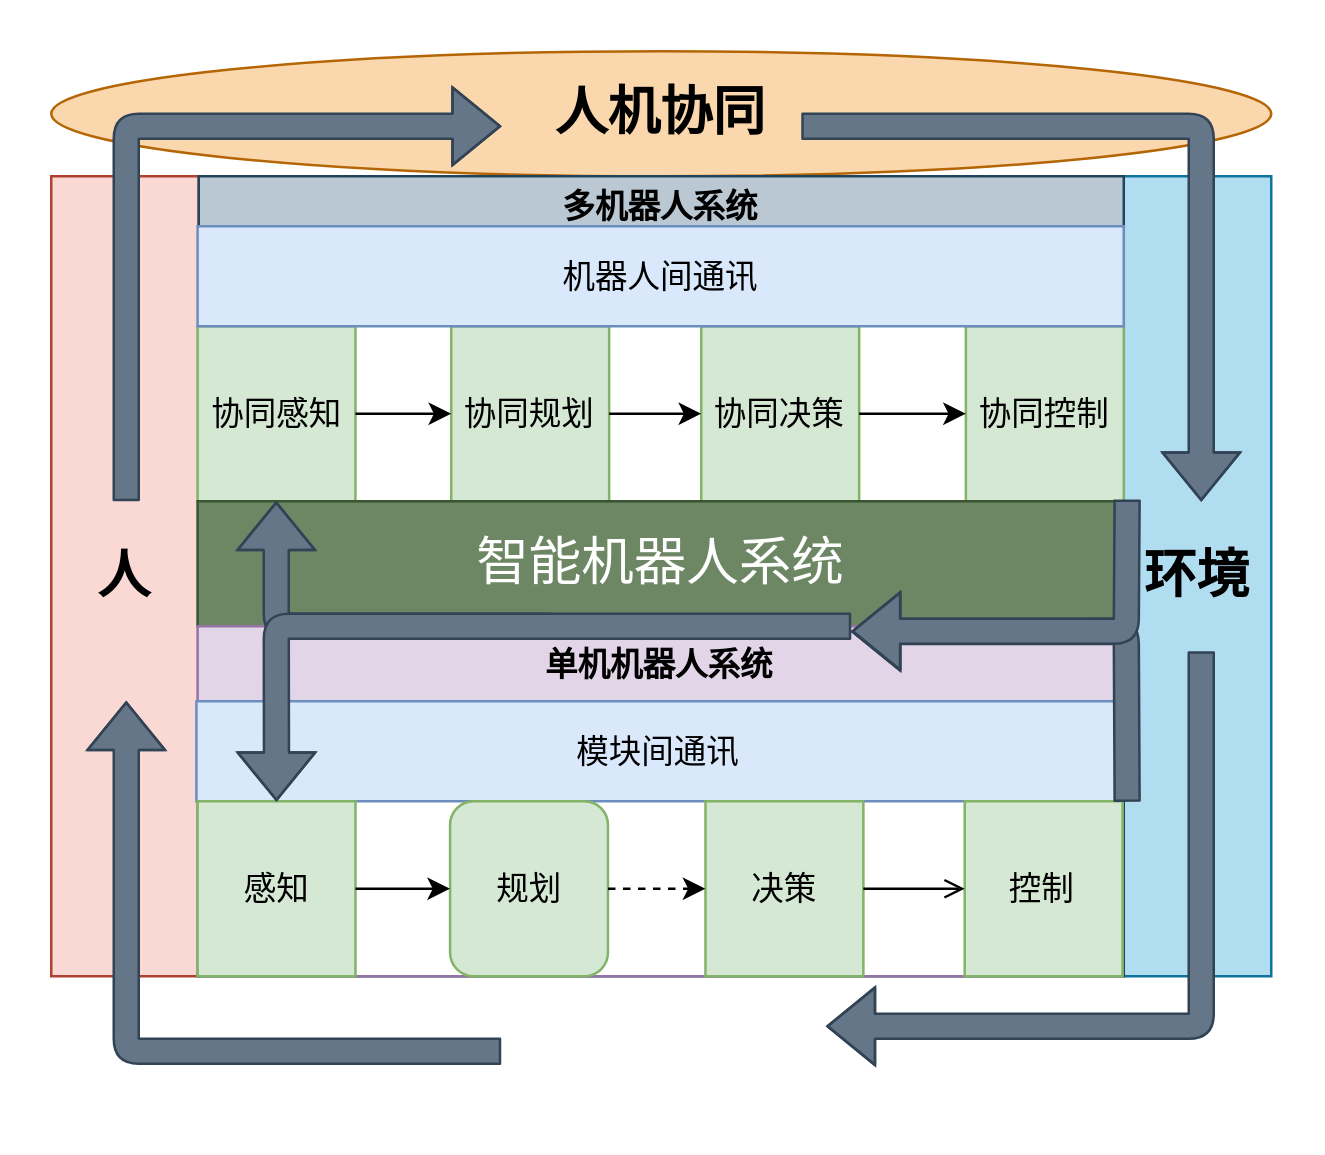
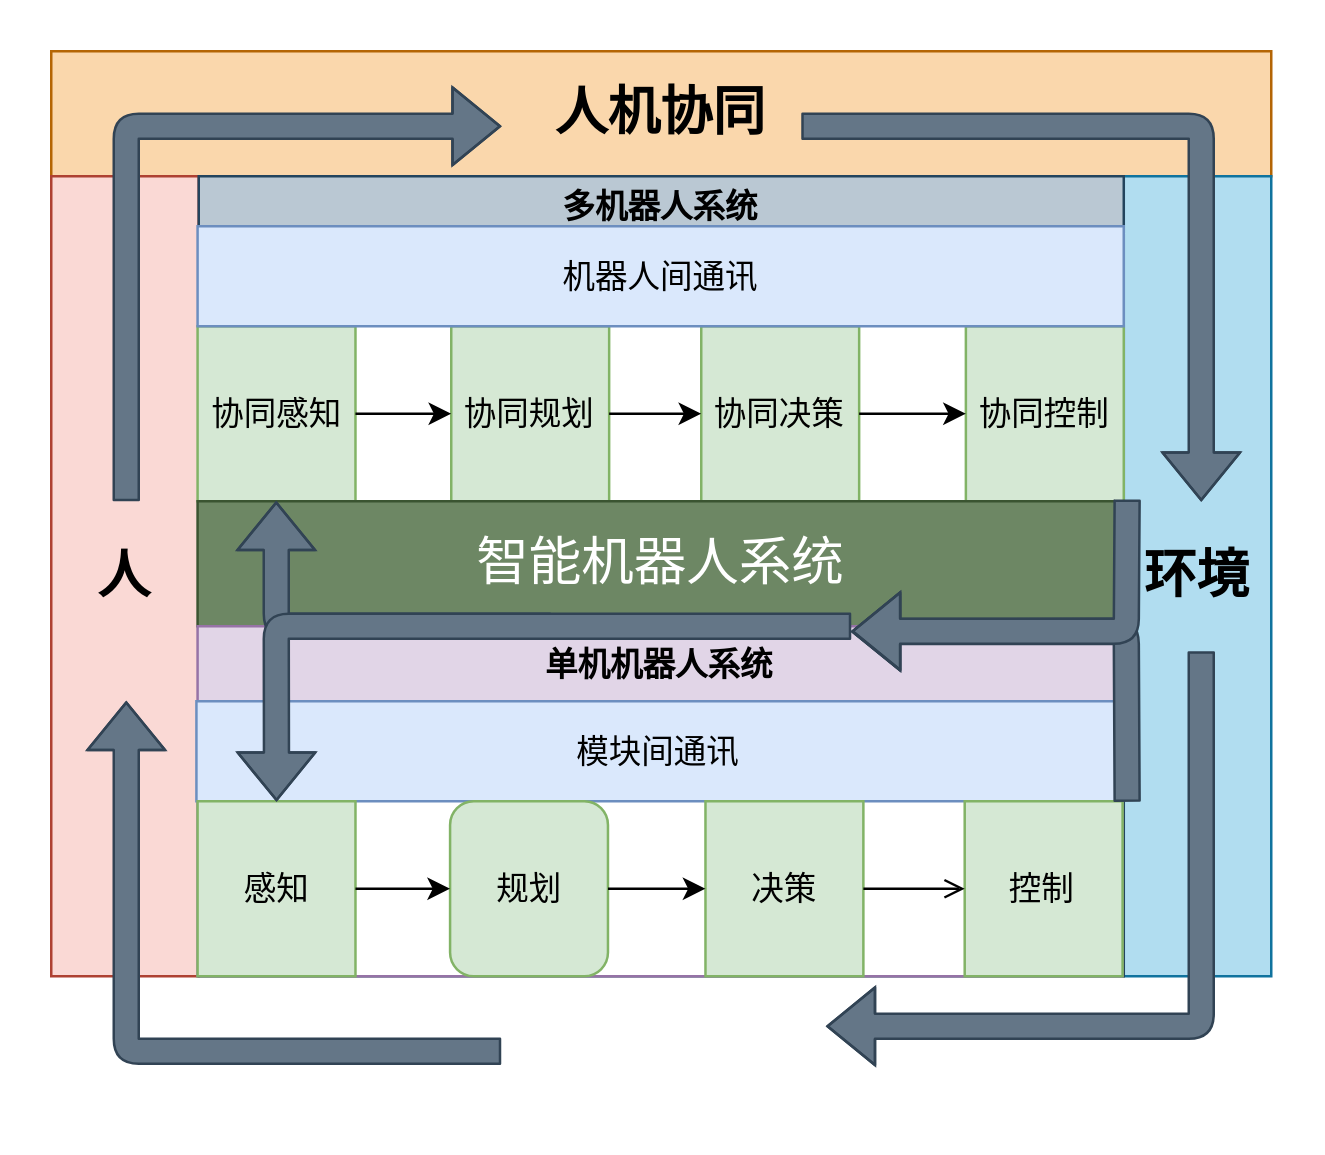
node "人机协同": shape ellipse -> rectangle
edge "规划" -> "决策": style dashed -> solid
